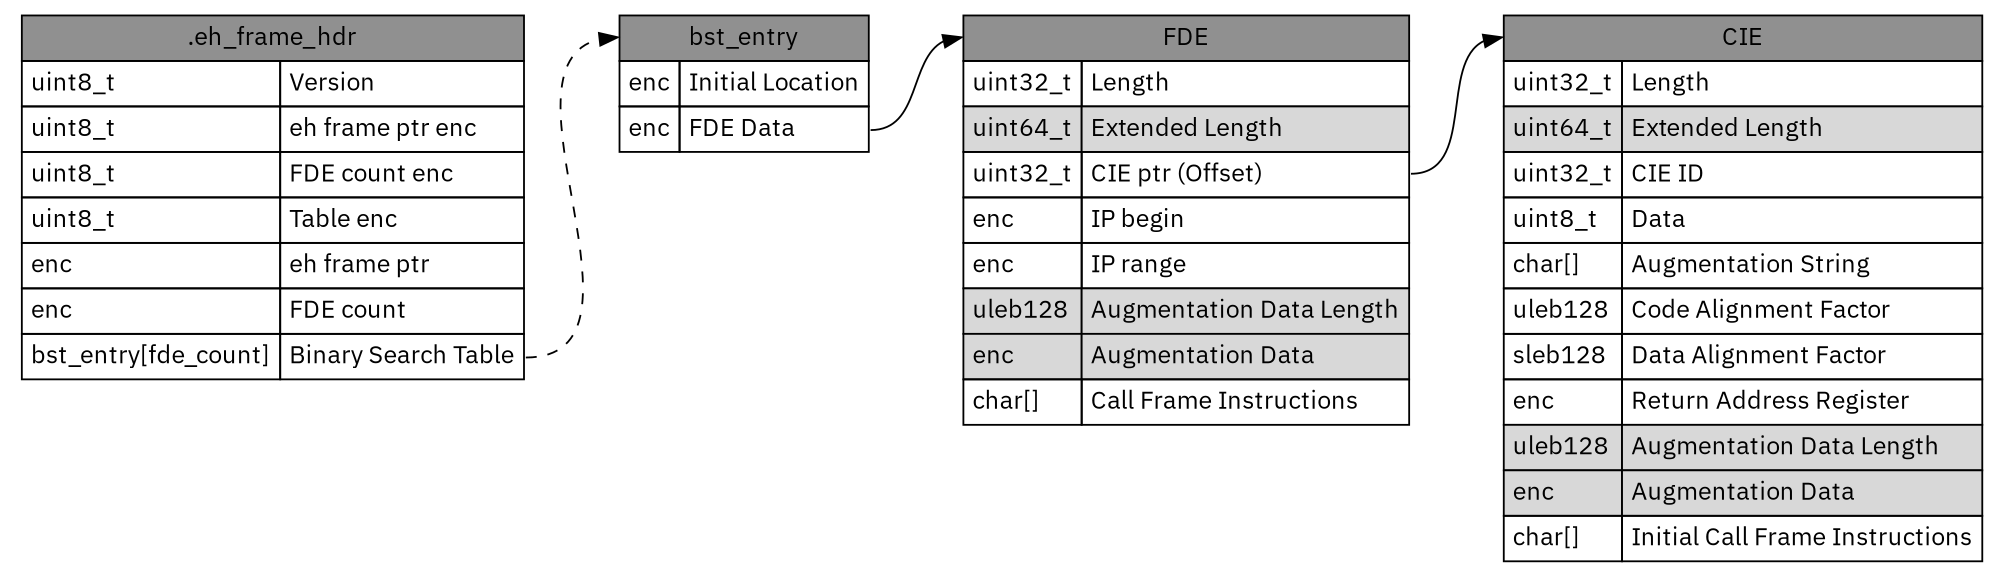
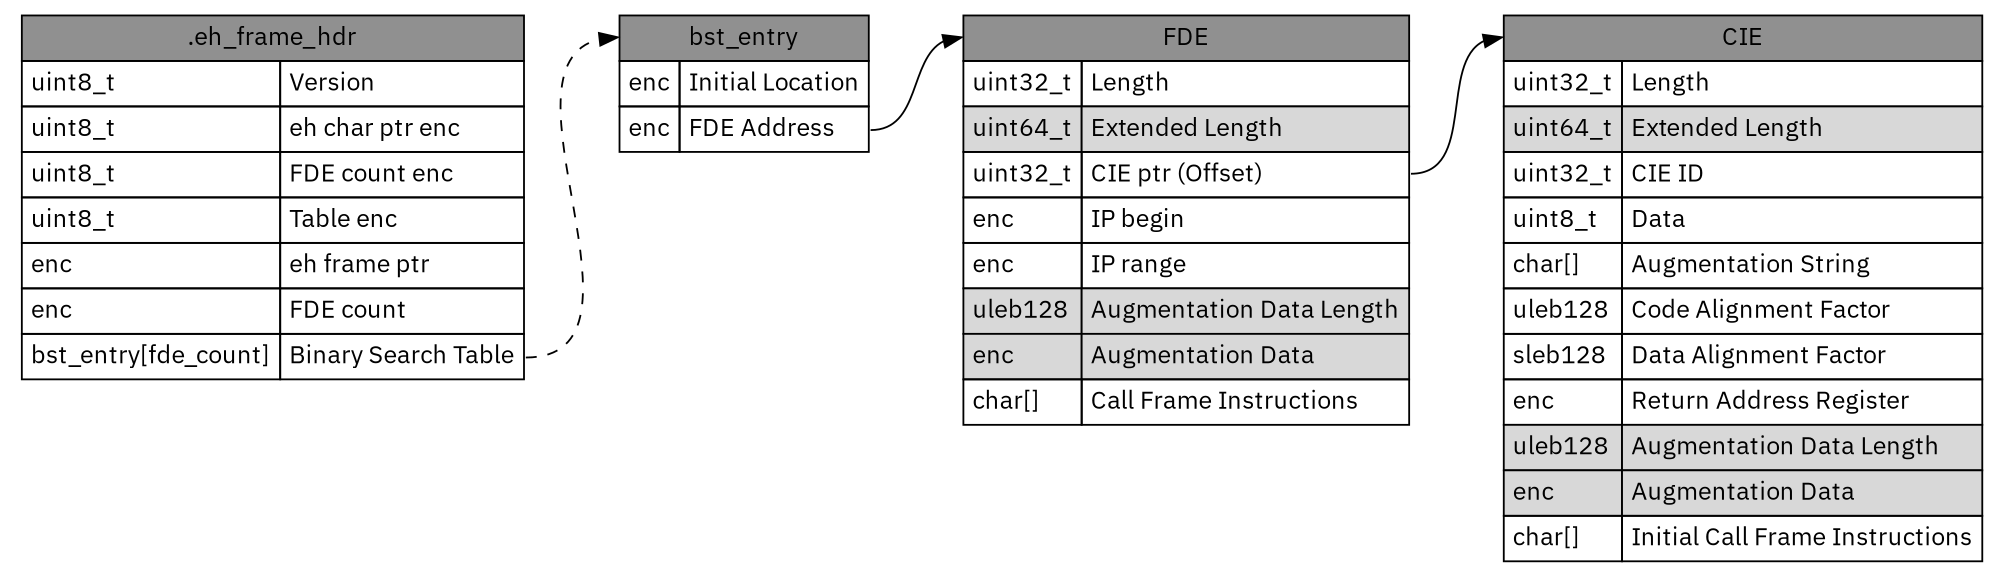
node ".eh_frame_hdr": text "eh frame ptr enc" -> "eh char ptr enc"
node "bst_entry": text "FDE Data" -> "FDE Address"
